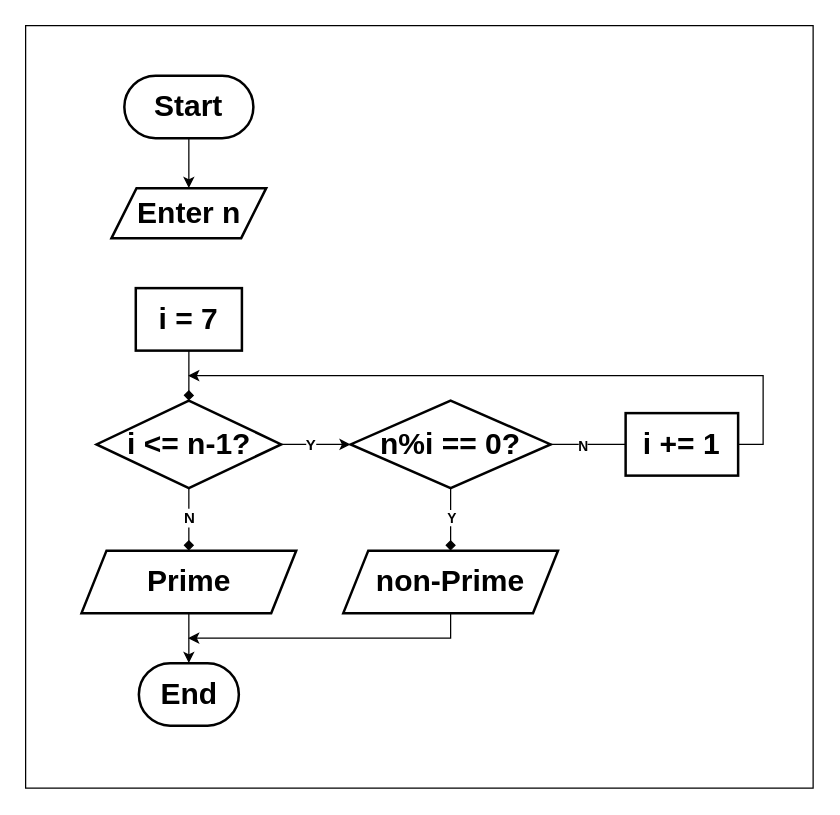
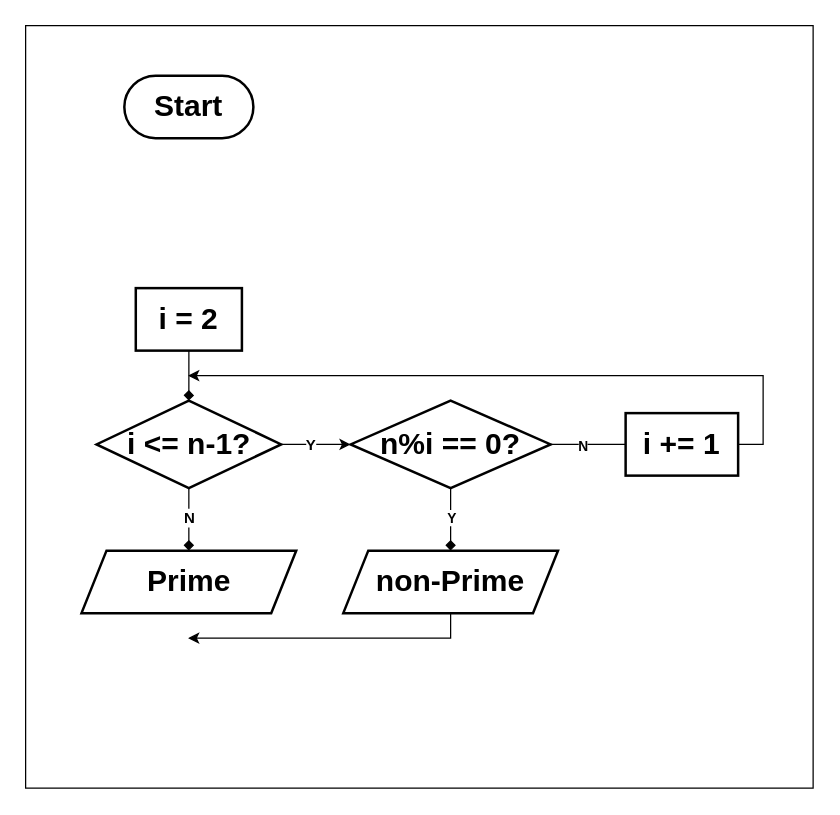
edge "Start" -> "Enter n": removed
node "Enter n": removed
node "i = 7": label "i = 7" -> "i = 2"
edge "Prime" -> "End": removed
node "End": removed
